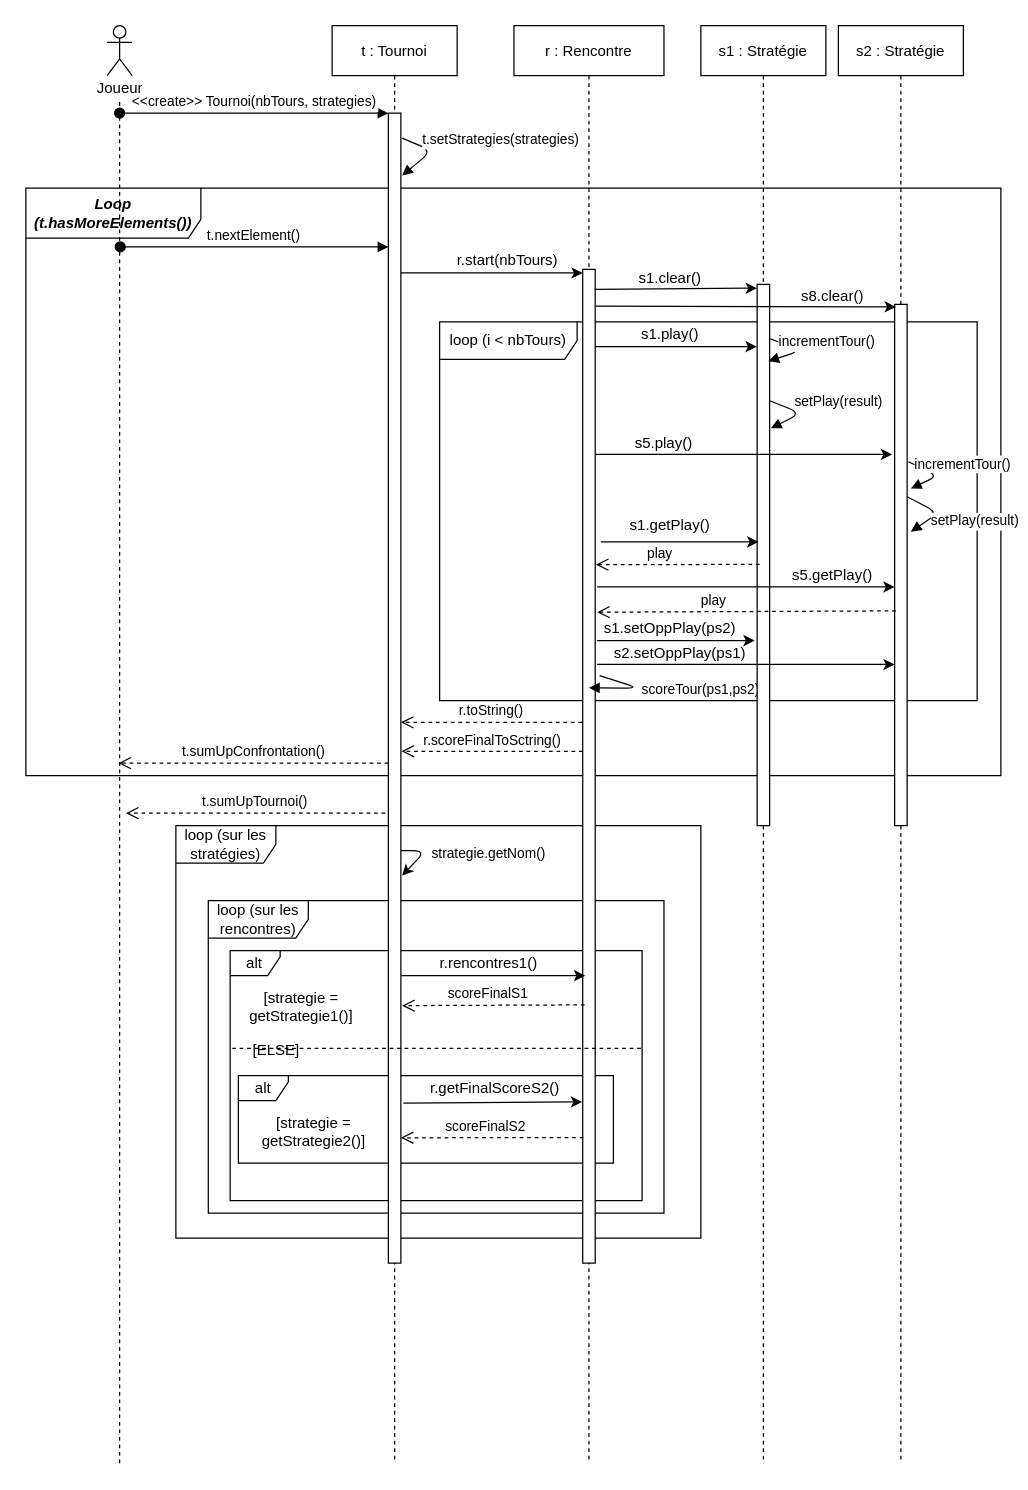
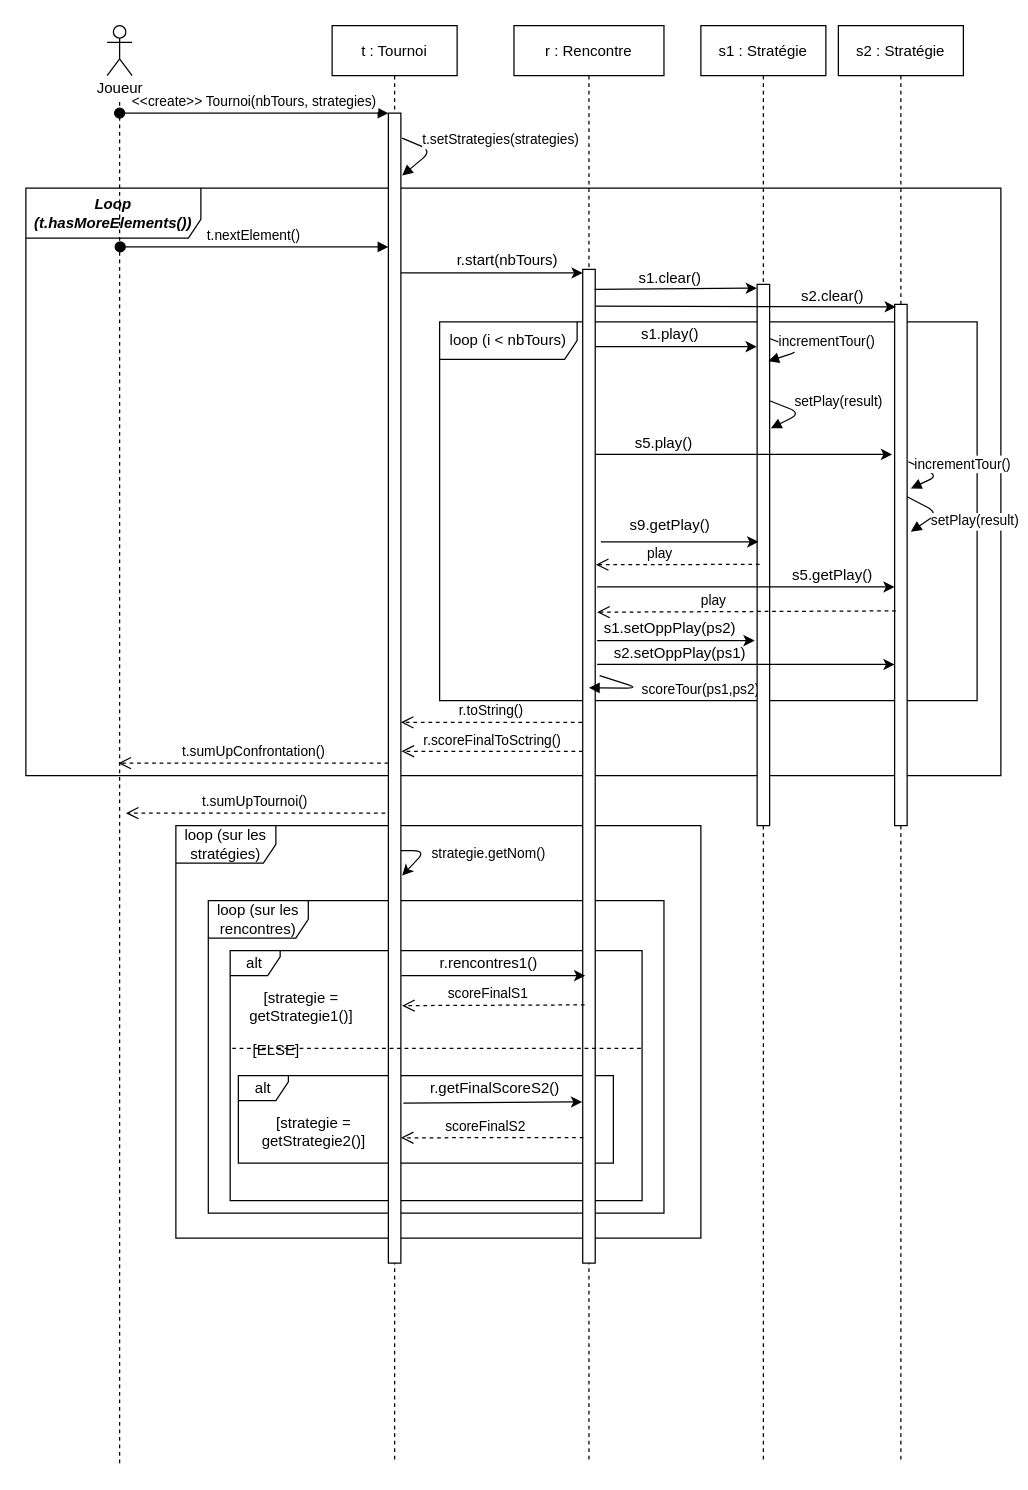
node "s8.clear()": label "s8.clear()" -> "s2.clear()"
node "s1.getPlay()": label "s1.getPlay()" -> "s9.getPlay()"
